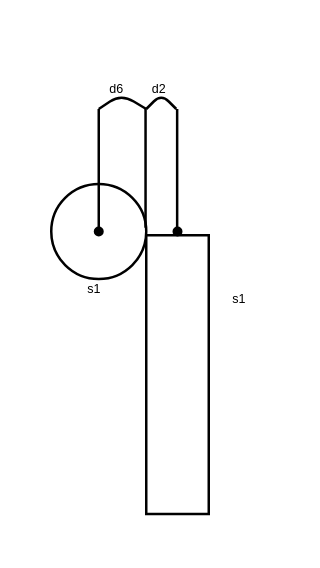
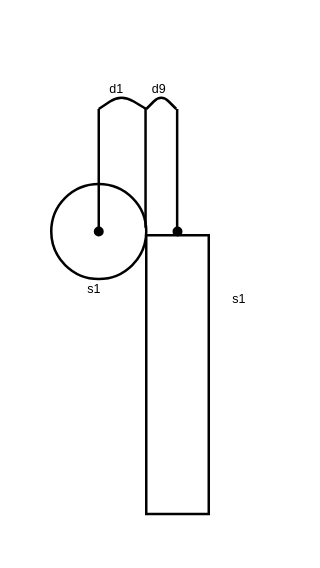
node "d6": label "d6" -> "d1"
node "d2": label "d2" -> "d9"
